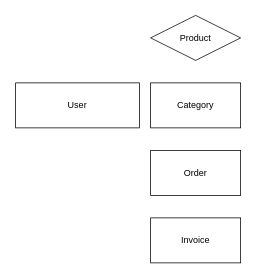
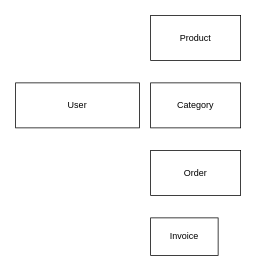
node "Product": shape diamond -> rectangle
node "Invoice": size 90x45 -> 68x38
